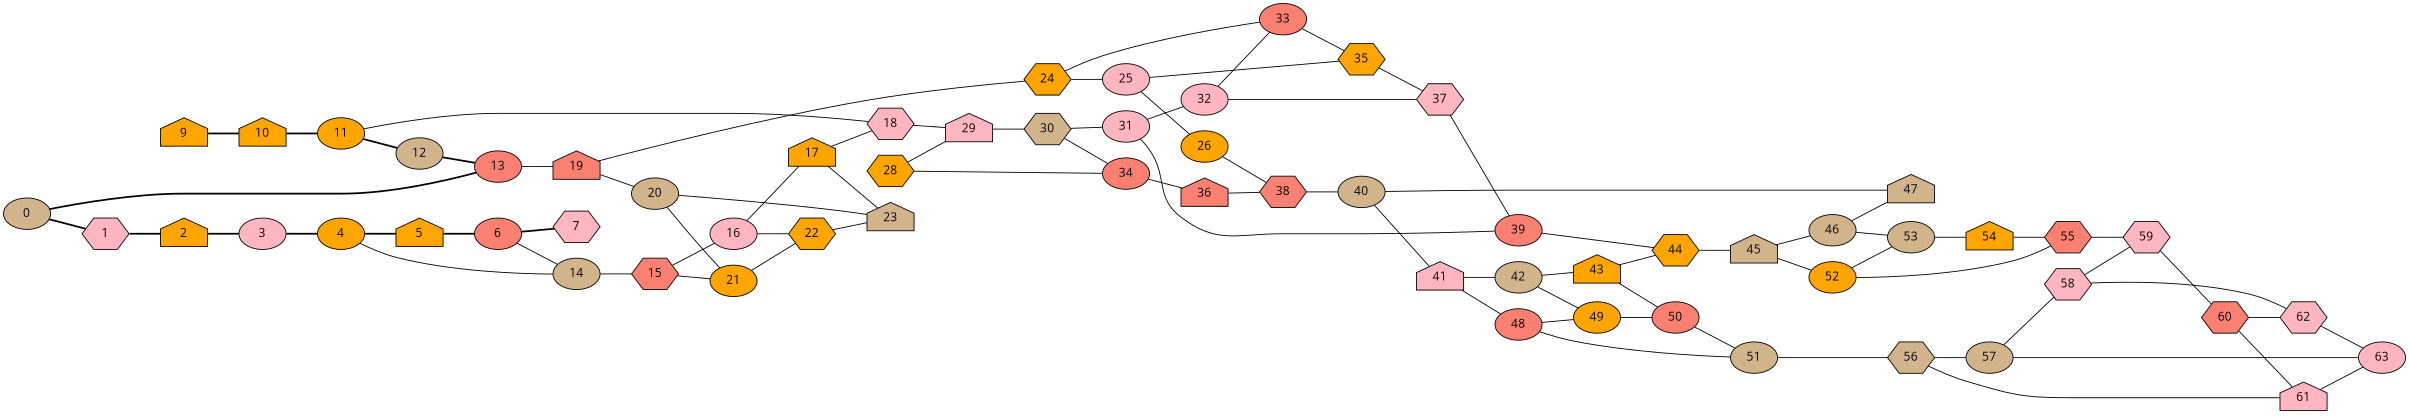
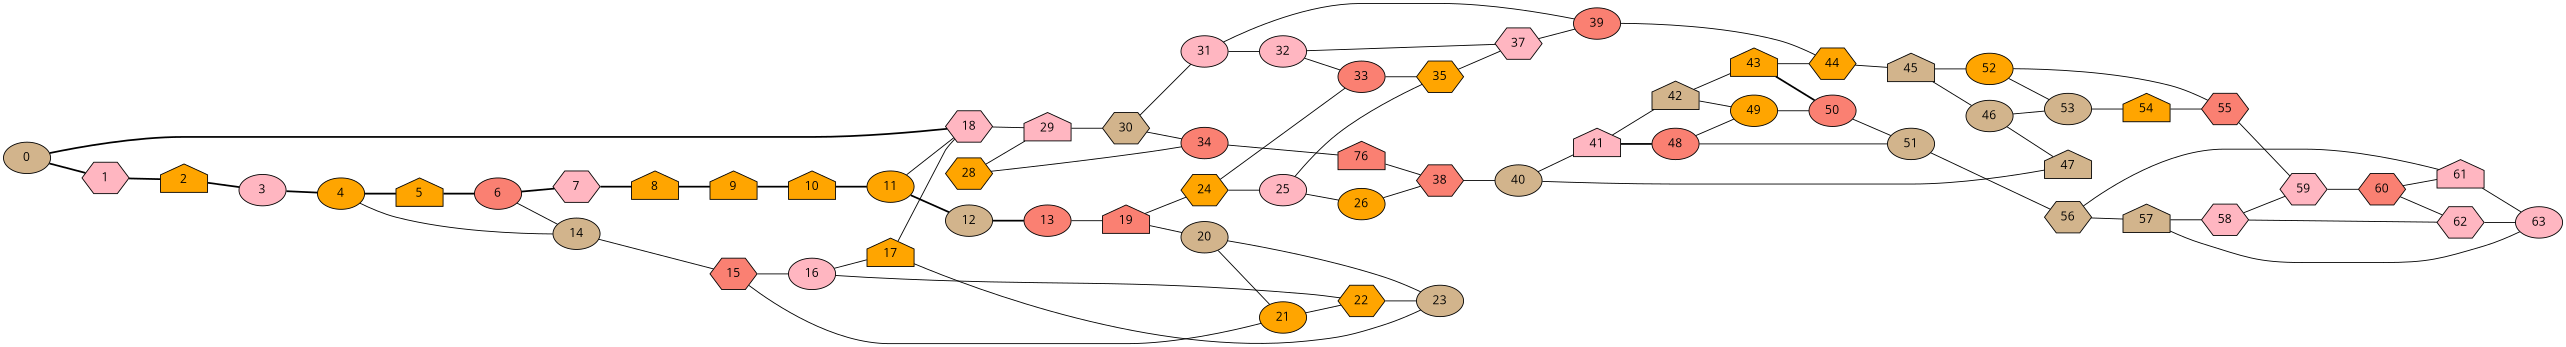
node "8": added
edge "13" -- "0": now "18" -- "0"
node "36": label "36" -> "76"
node "23": shape house -> ellipse
node "42": shape ellipse -> house
edge "43" -- "50": style solid -> bold
edge "41" -- "48": style solid -> bold
node "57": shape ellipse -> house
